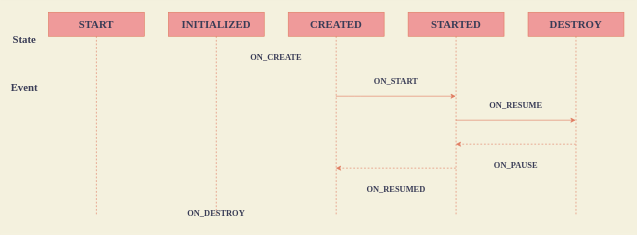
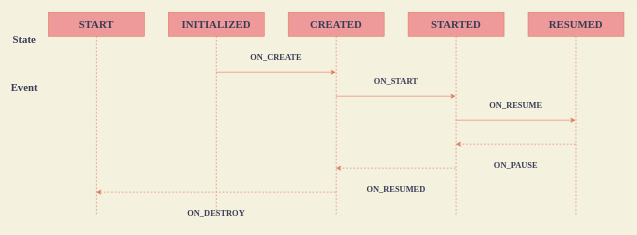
node "DESTROY": label "DESTROY" -> "RESUMED"
edge "INITIALIZED" -> "CREATED": added
edge "CREATED" -> "START": added
